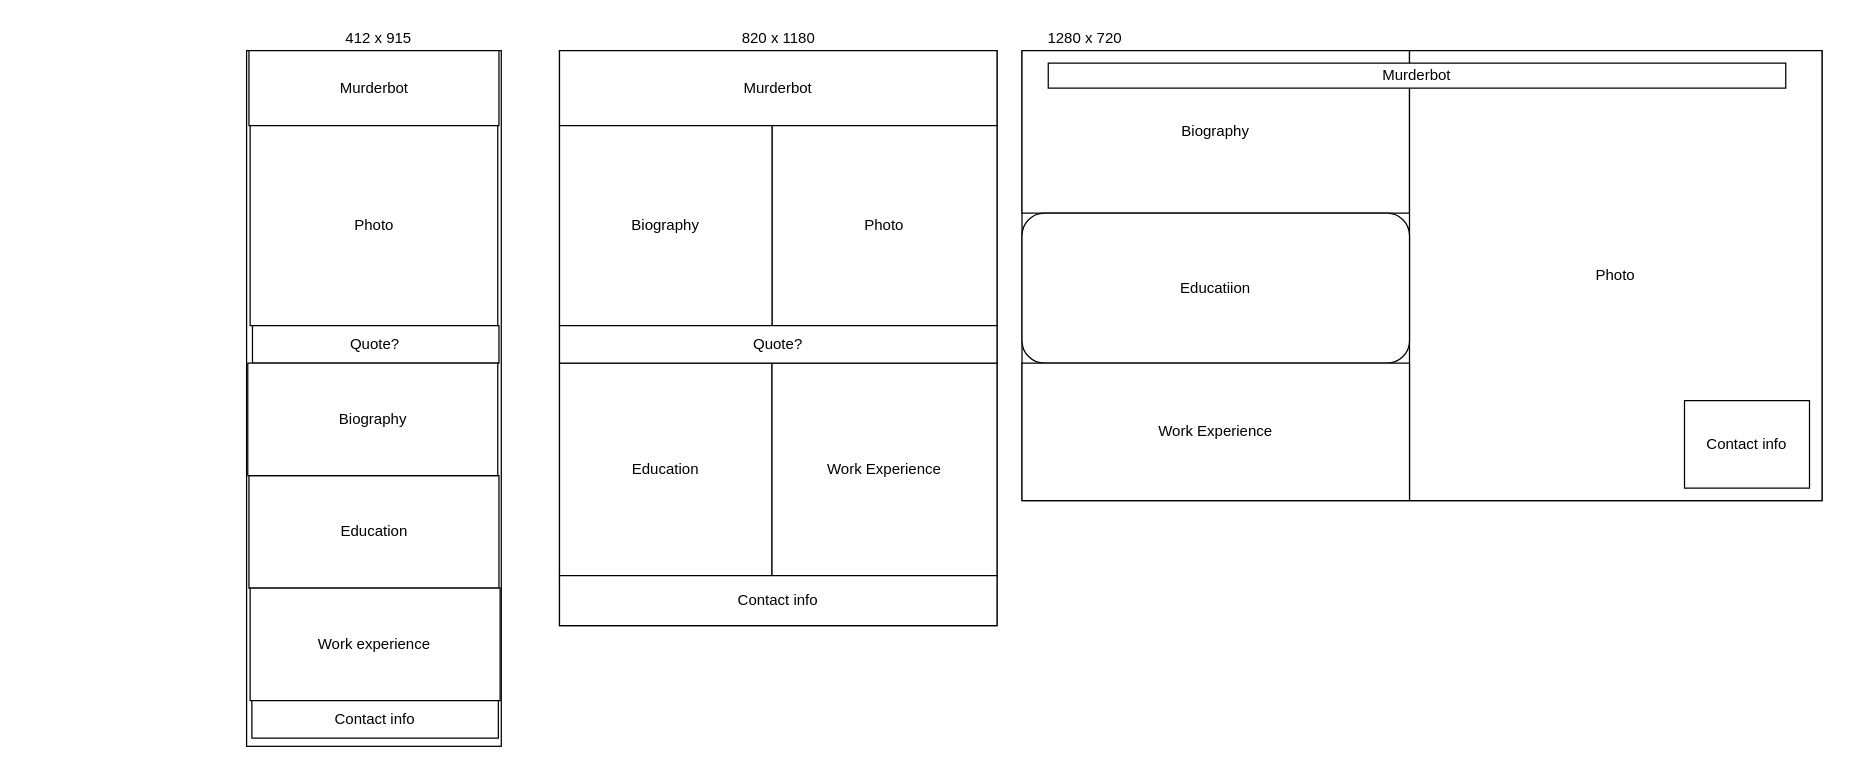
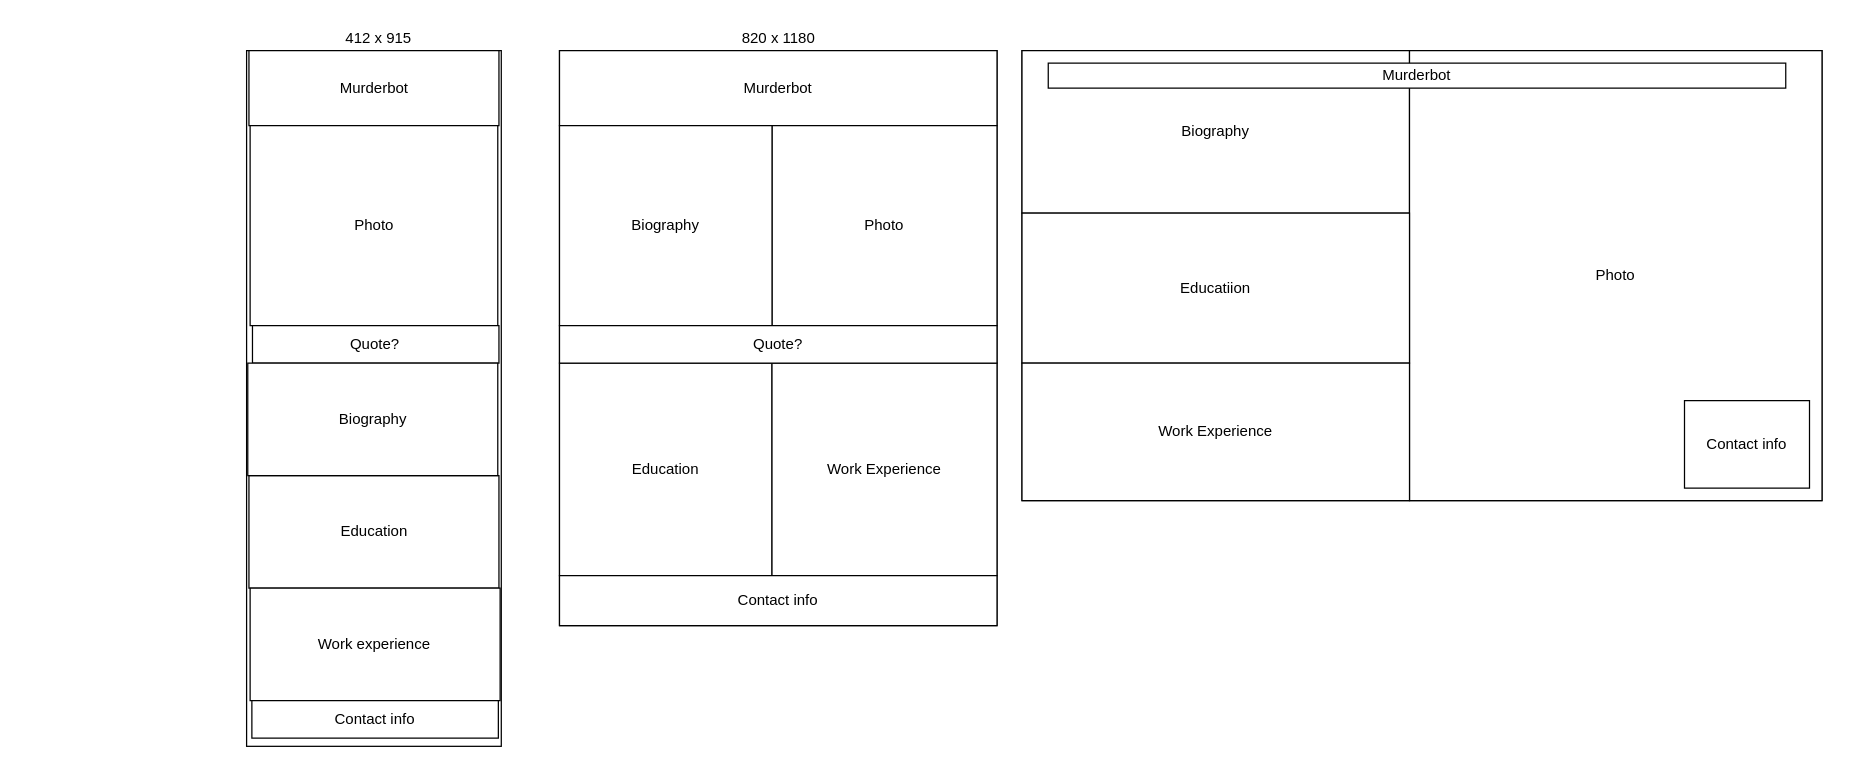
node "1280 x 720": removed
node "Educatiion": shape rounded rectangle -> rectangle
